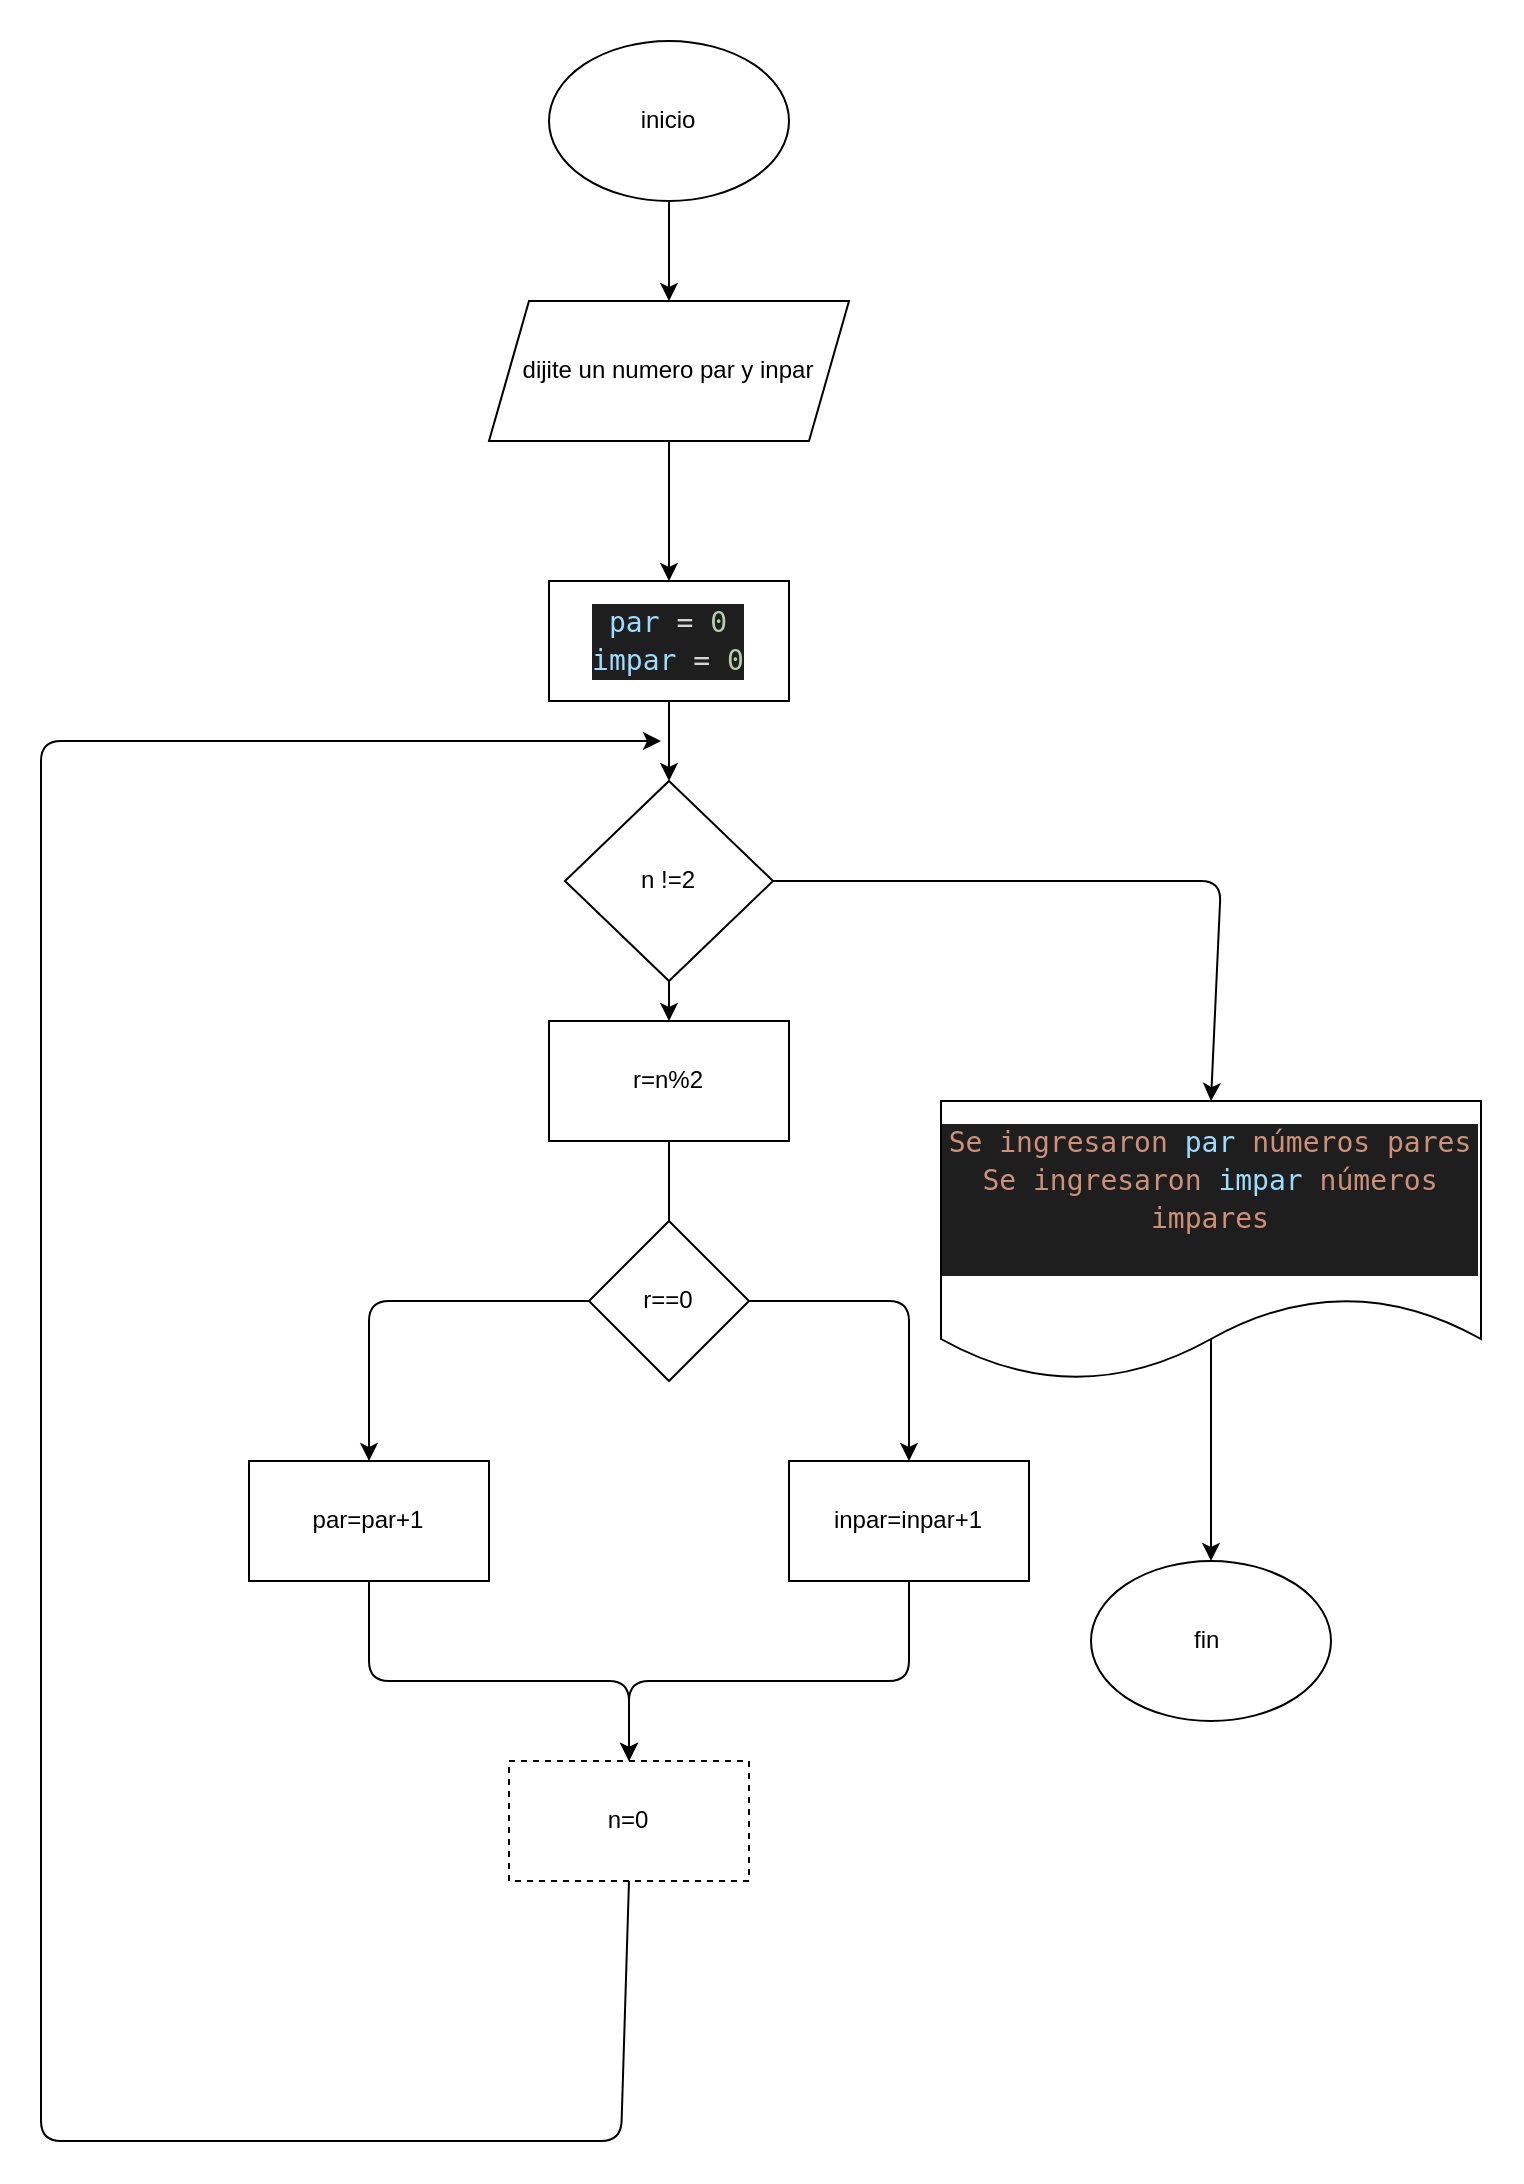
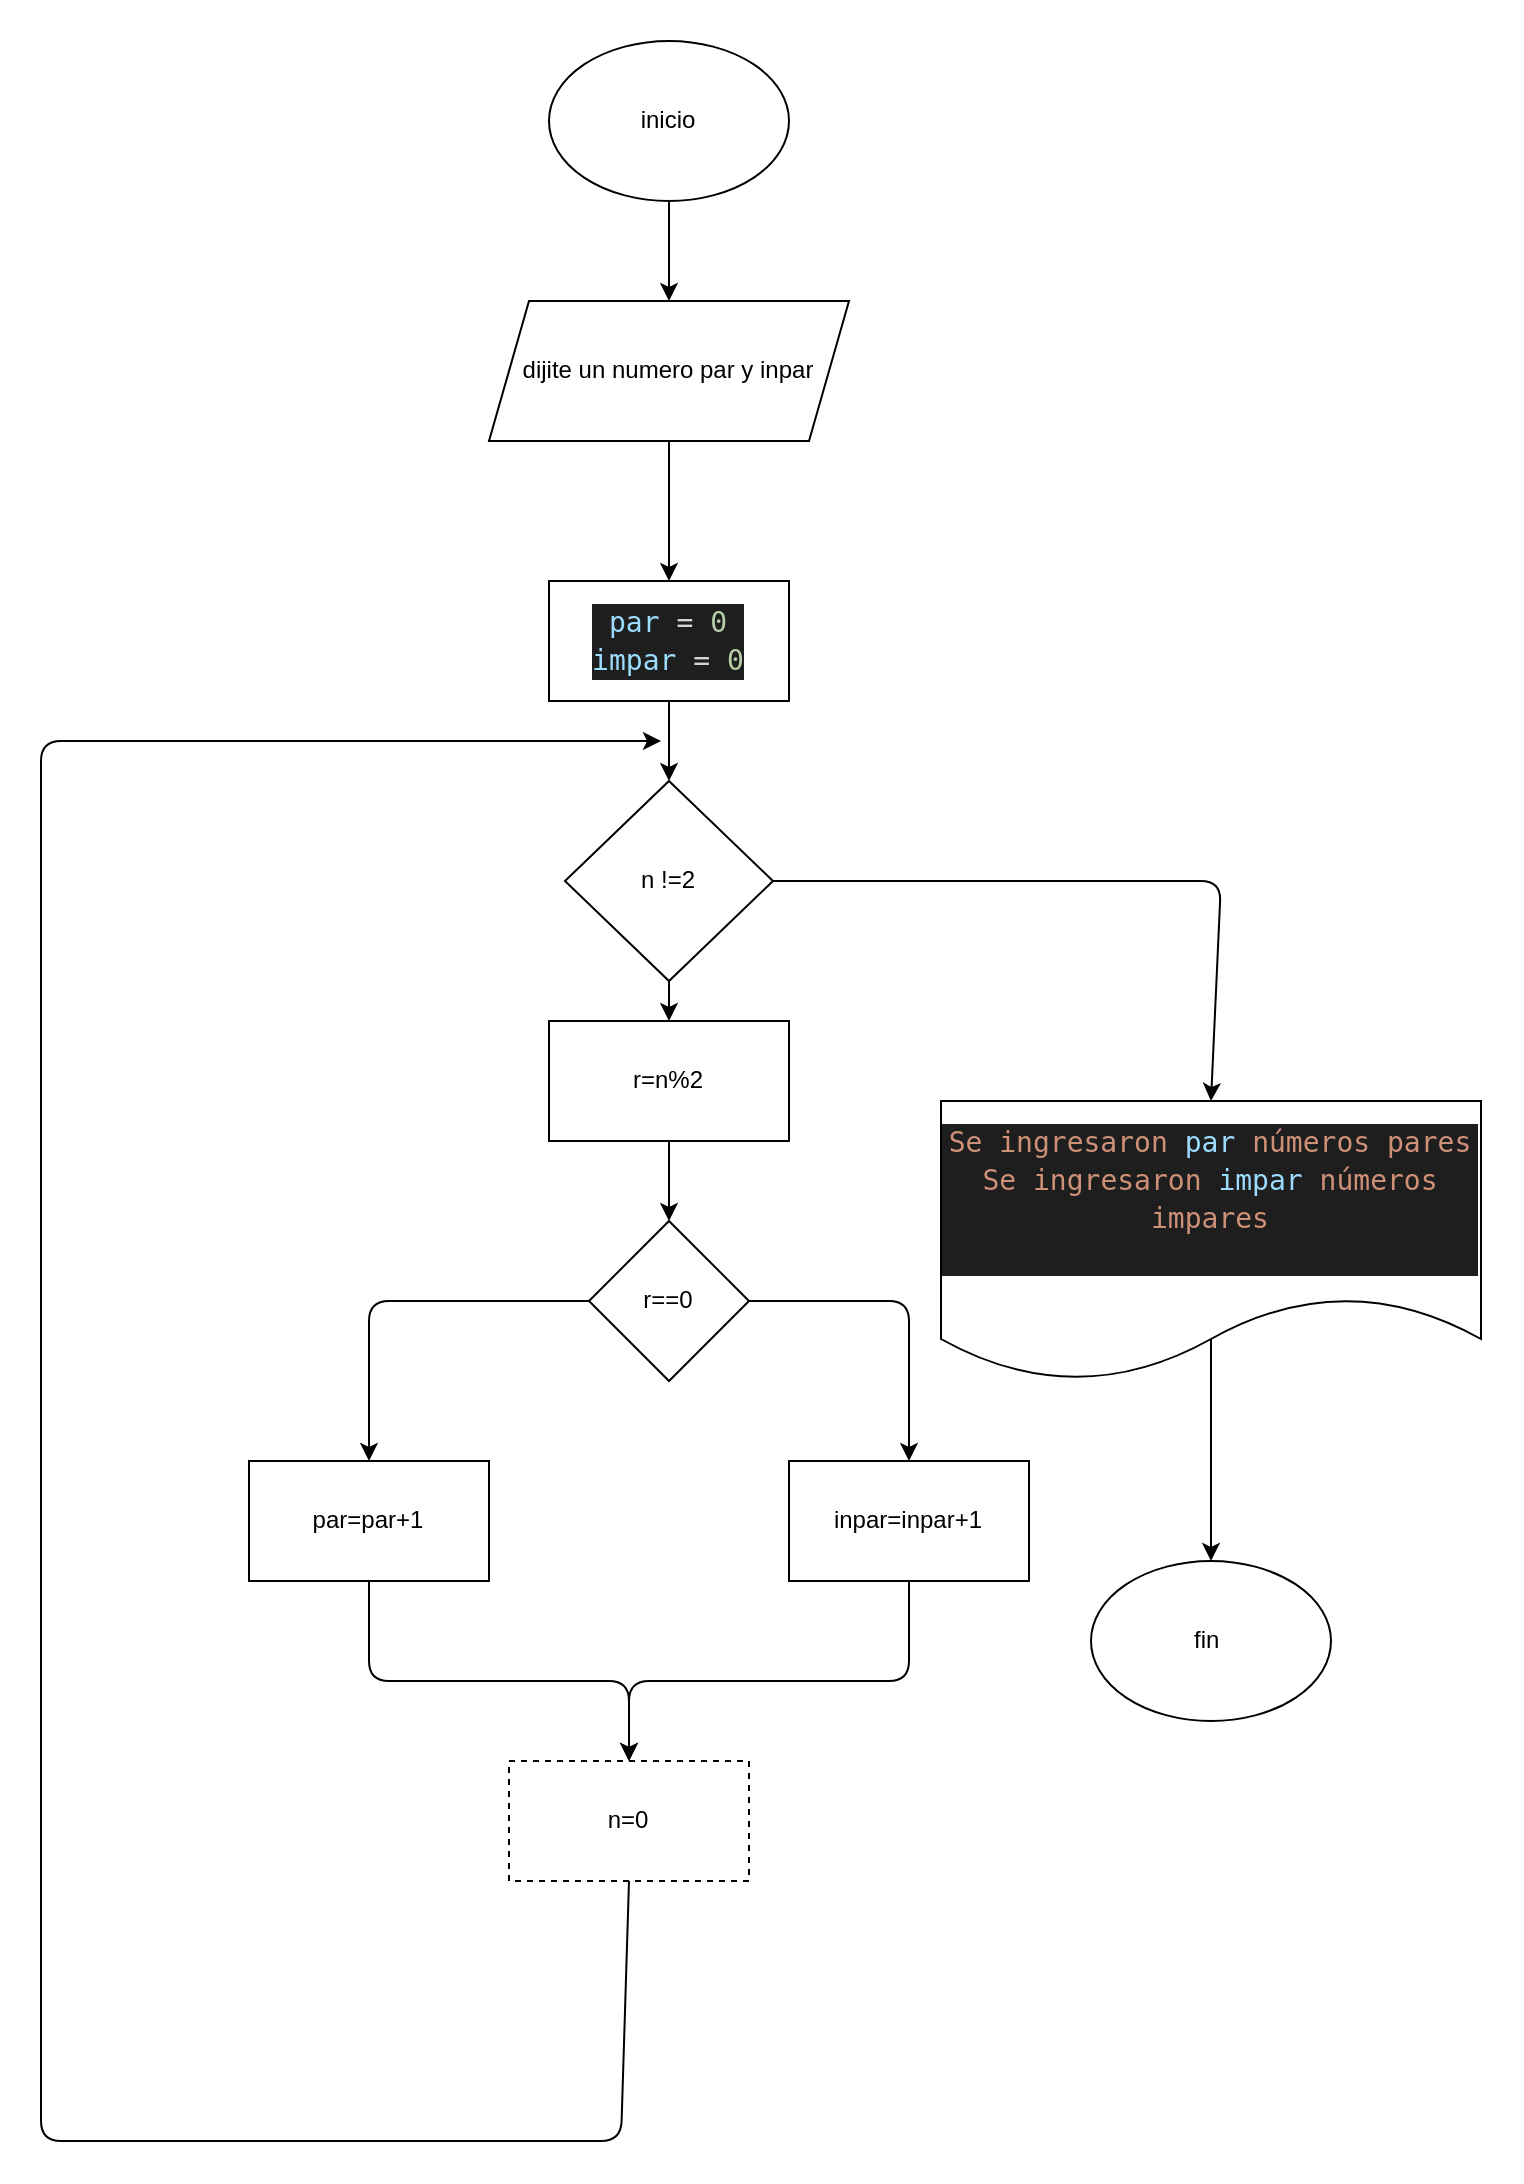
edge "r=n%2" -- "r==0": arrowhead none -> classic
